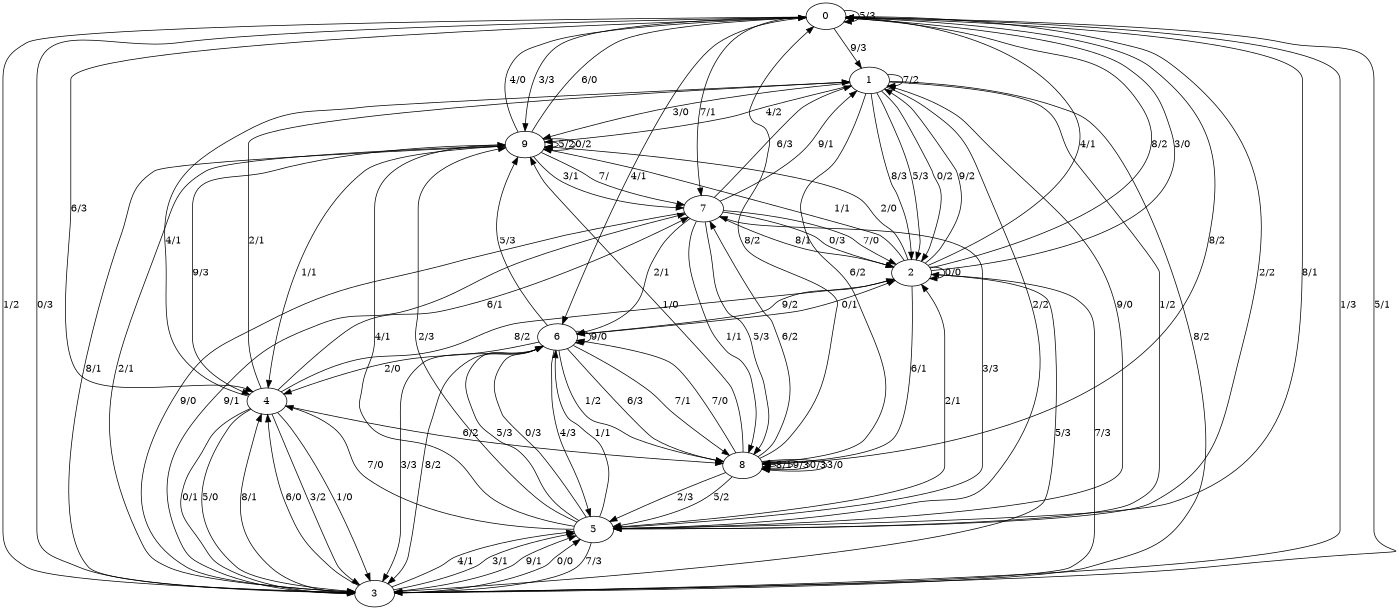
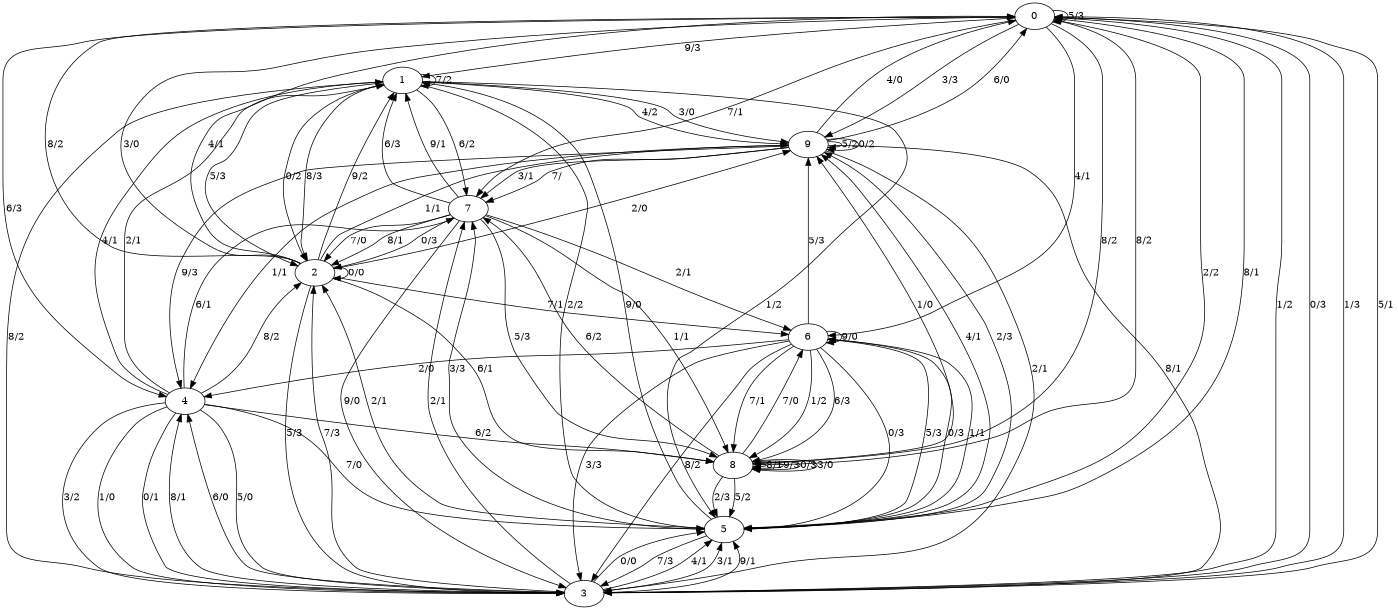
edge "1" -> "8": now "1" -> "7"
edge "2" -> "6": label "9/2" -> "7/1"
edge "6" -> "2": removed, label "0/1"
edge "3" -> "7": label "9/1" -> "2/1"
edge "6" -> "5": label "4/3" -> "0/3"
edge "5" -> "4": reversed
